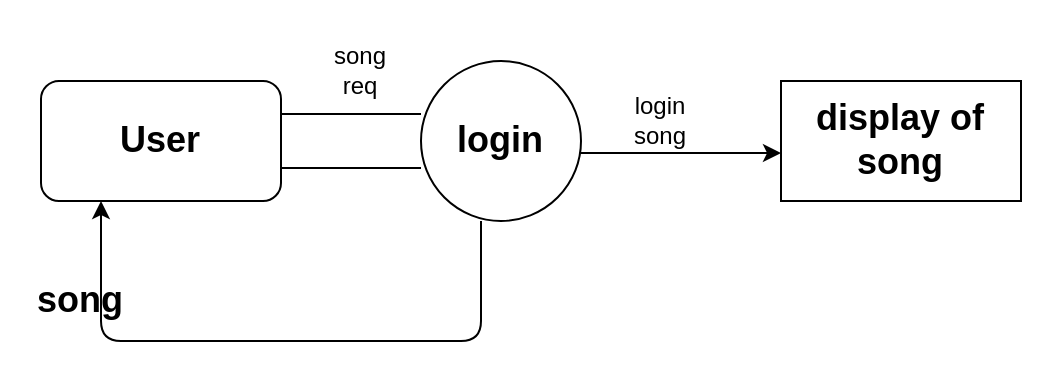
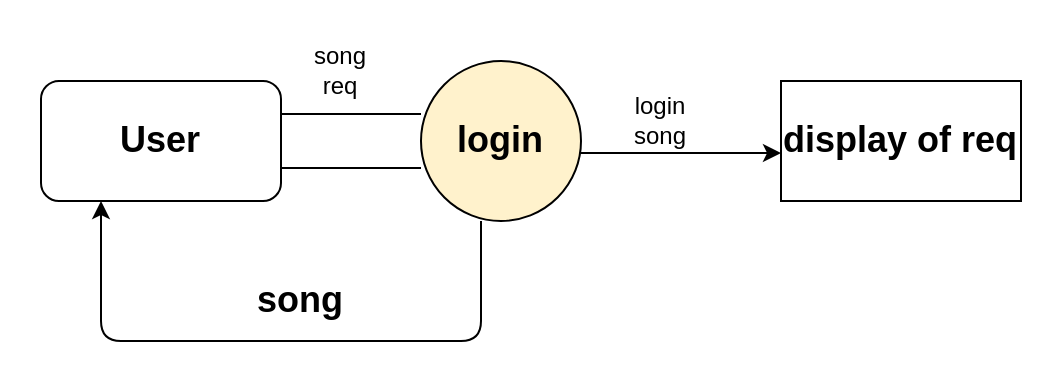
node "song req": moved (361, 71) -> (341, 71)
node "login": fillcolor #ffffff -> #fff2cc
node "display of song": label "display of song" -> "display of req"
node "song": moved (81, 301) -> (301, 301)
